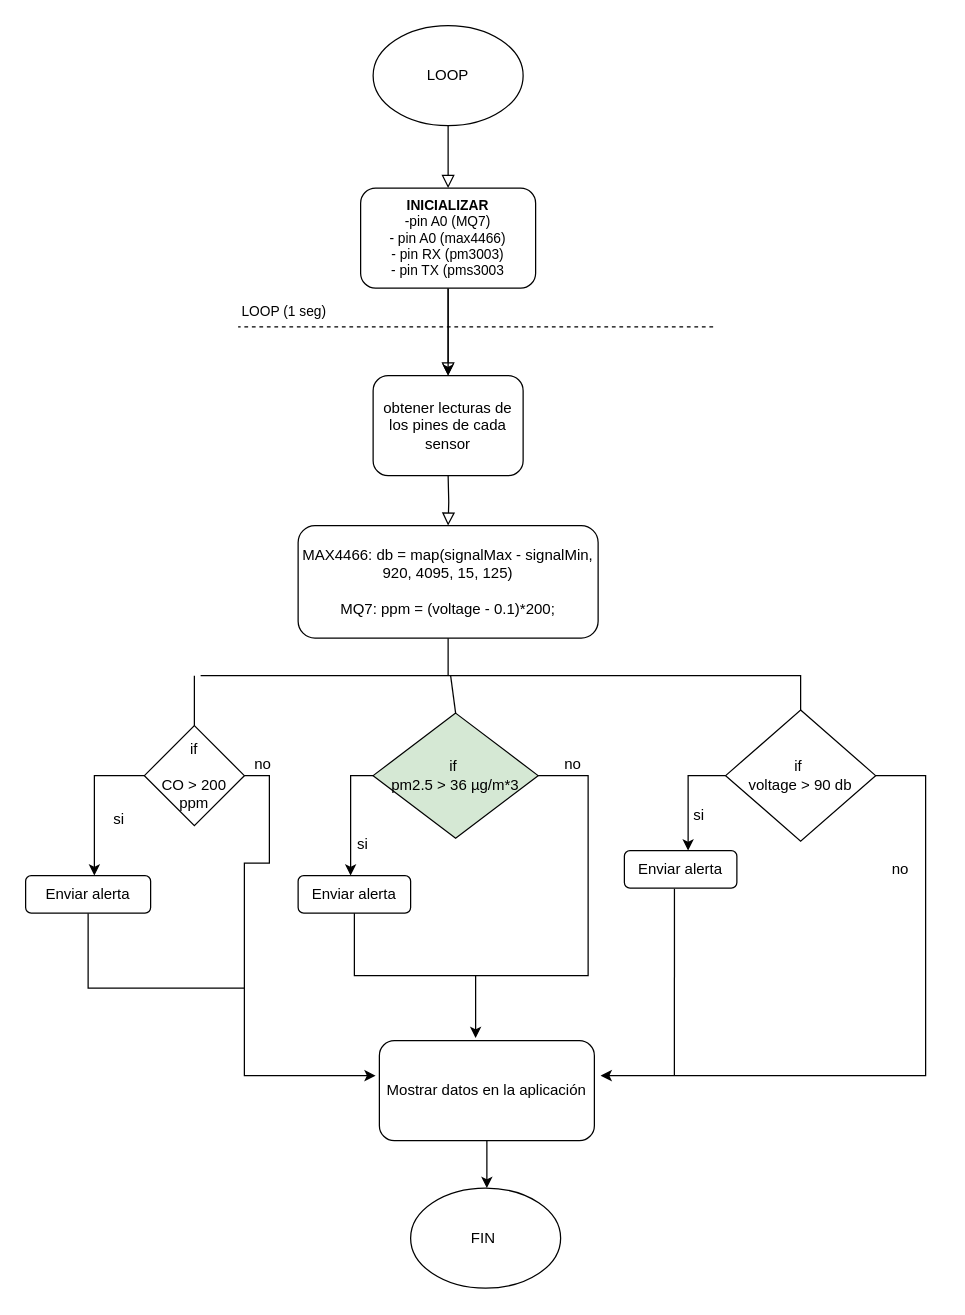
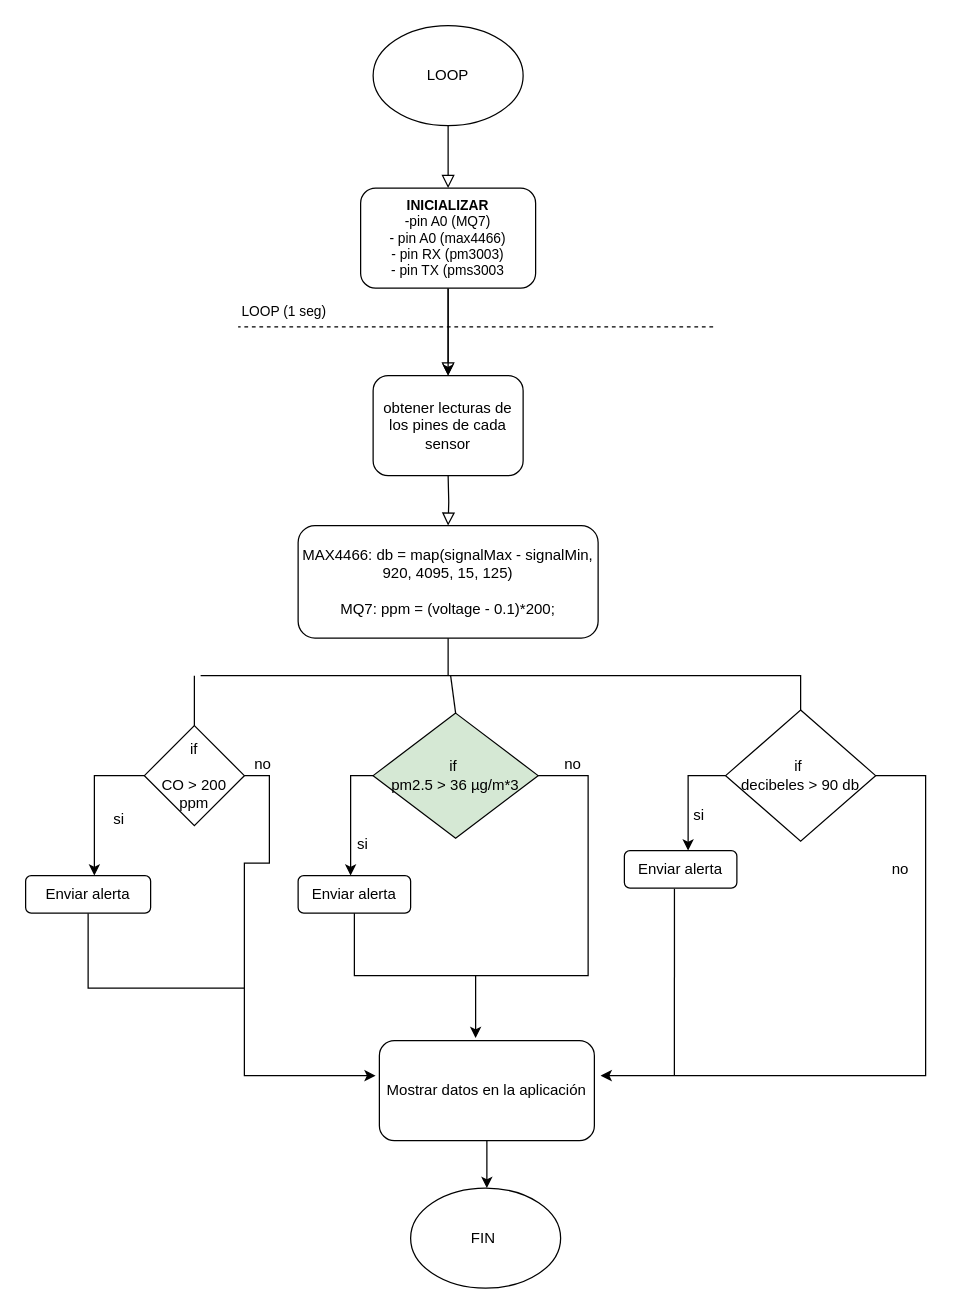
node "if voltage > 90 db": label "if voltage > 90 db" -> "if decibeles > 90 db"
